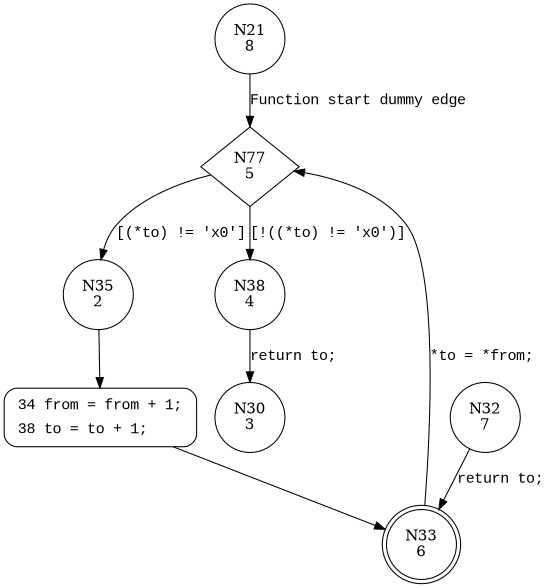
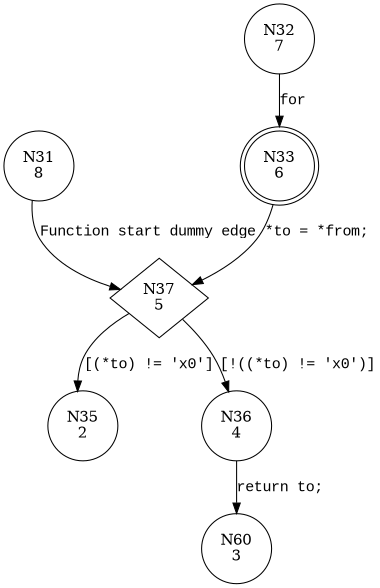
node "N21 8": label "N21 8" -> "N31 8"
node "N77 5": label "N77 5" -> "N37 5"
node "N38 4": label "N38 4" -> "N36 4"
node "34": removed
node "N30 3": label "N30 3" -> "N60 3"
edge "N32 7" -> "N33 6": label "return to;" -> "for"
